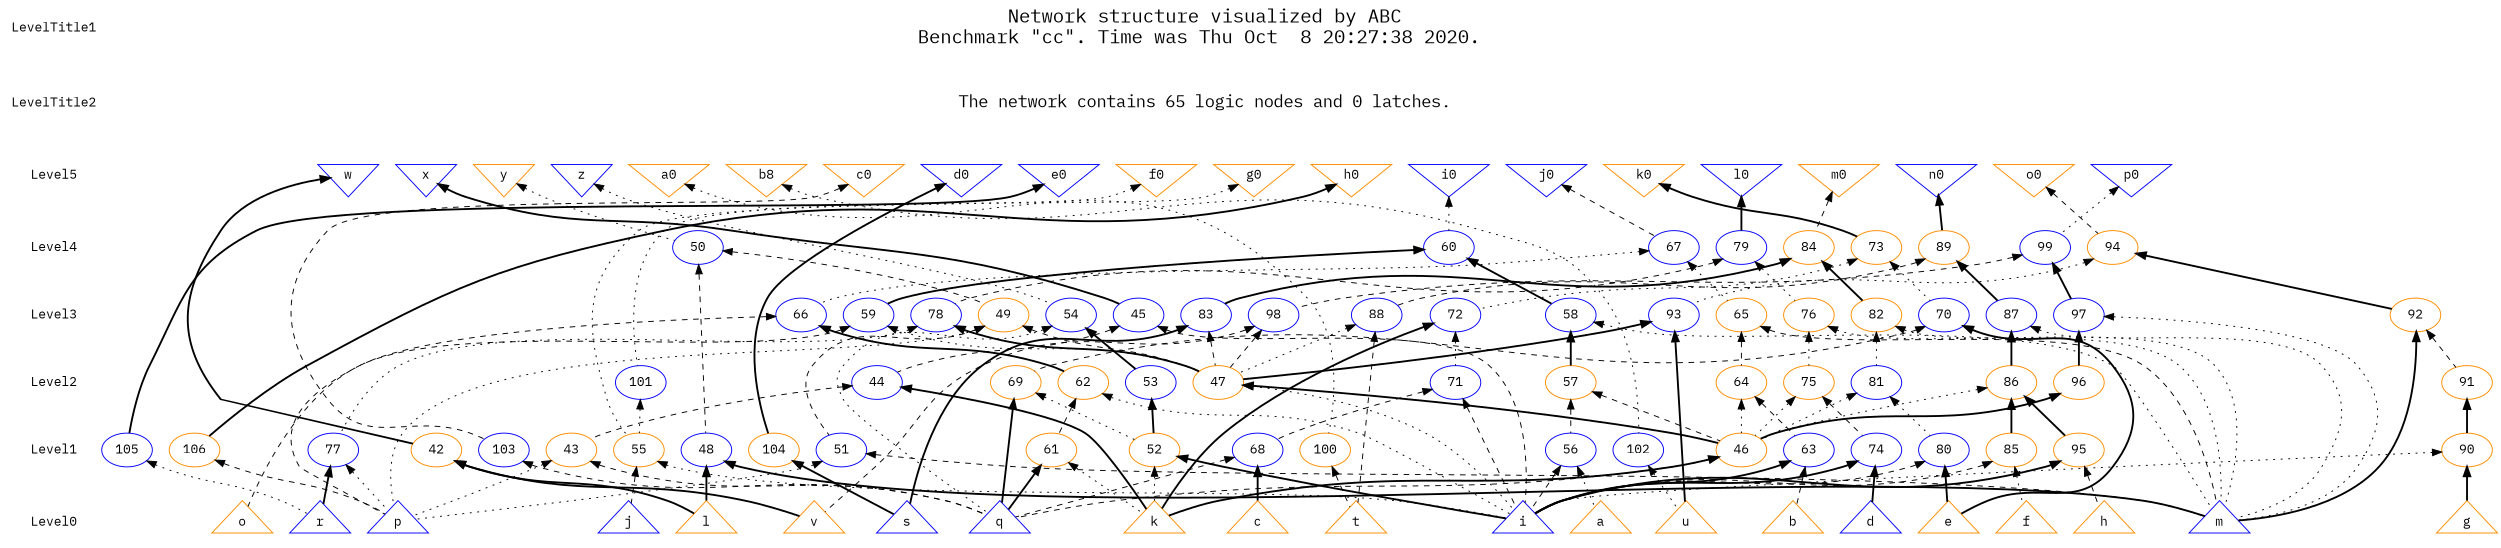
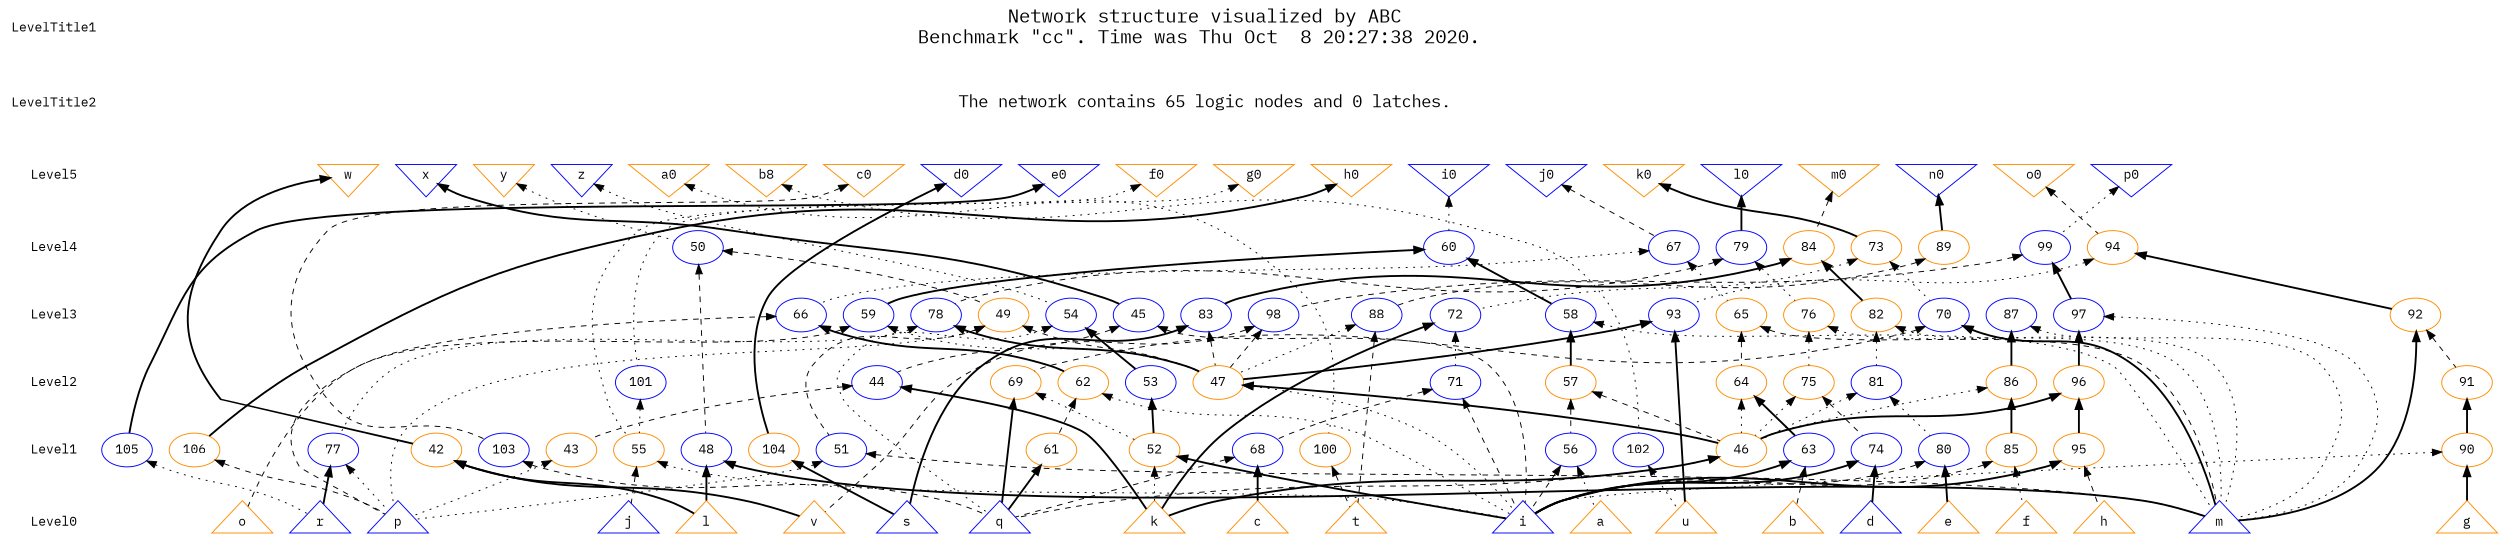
node "w": color blue -> darkorange
edge "87" -> "89": removed
edge "63" -> "64": style dashed -> bold
edge "95" -> "86": now "95" -> "96"
edge "e" -> "70": now "m" -> "70"
edge "q" -> "43": removed
edge "k" -> "61": removed
